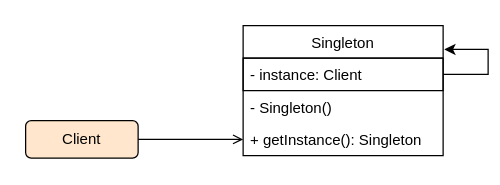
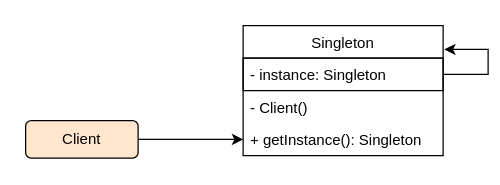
node "- instance: Client": label "- instance: Client" -> "- instance: Singleton"
node "- Singleton()": label "- Singleton()" -> "- Client()"
edge "Client" -> "+ getInstance(): Singleton": arrowhead open -> classic
